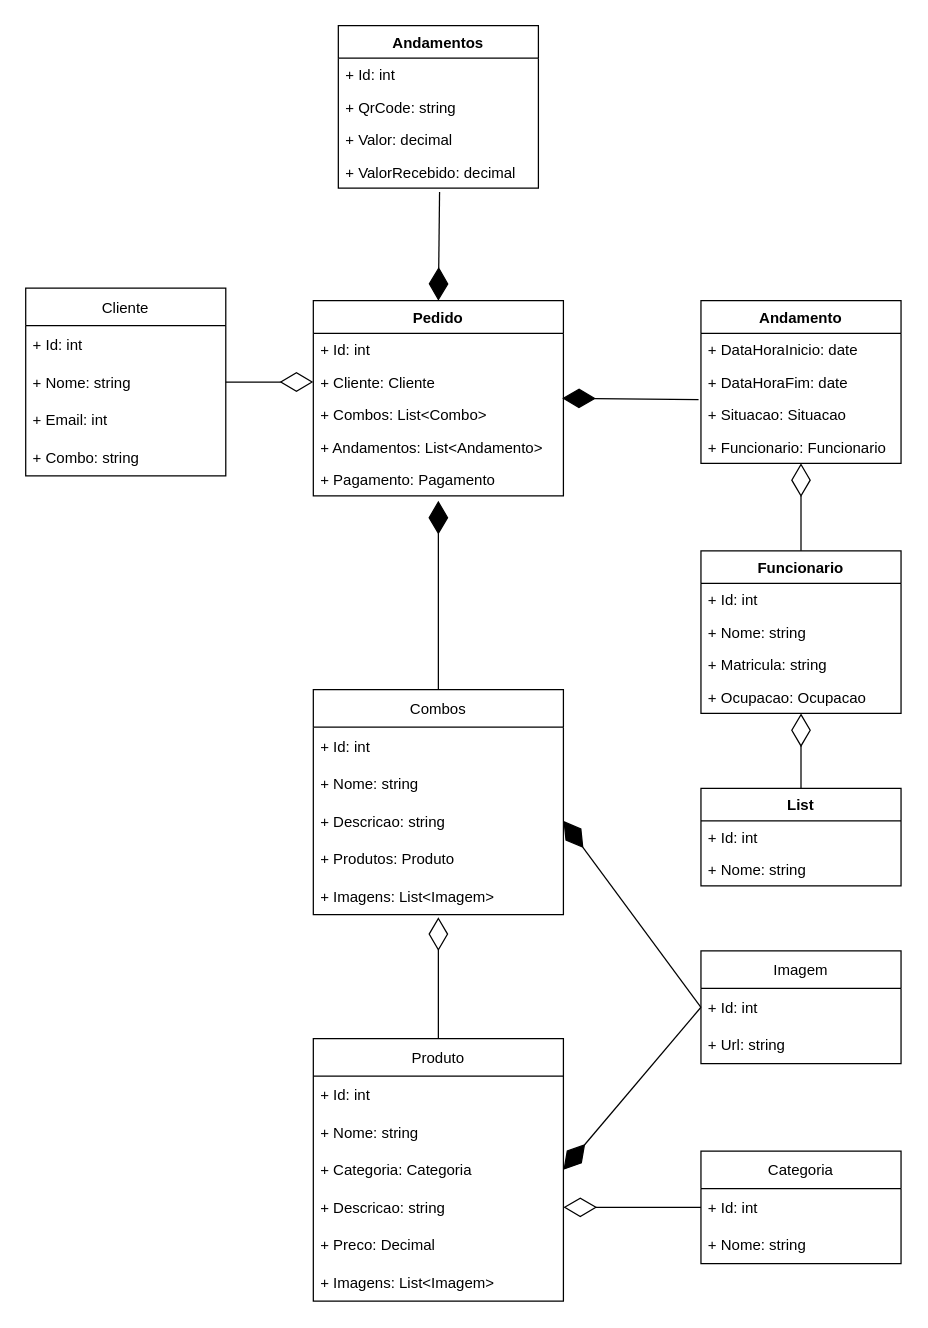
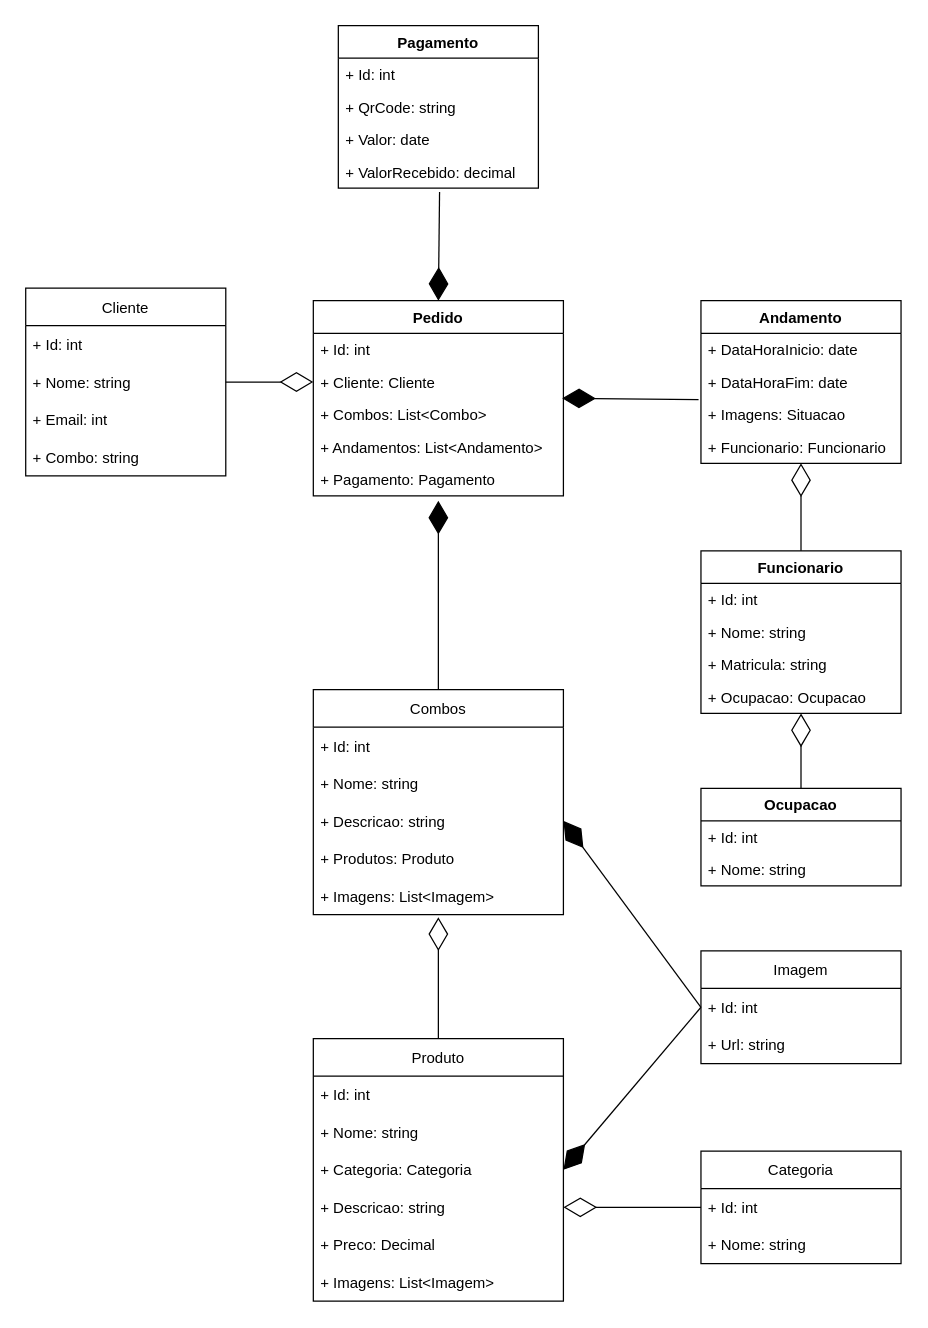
node "Andamentos": label "Andamentos" -> "Pagamento"
node "+ Valor: decimal": label "+ Valor: decimal" -> "+ Valor: date"
node "+ Situacao: Situacao": label "+ Situacao: Situacao" -> "+ Imagens: Situacao"
node "List": label "List" -> "Ocupacao"
